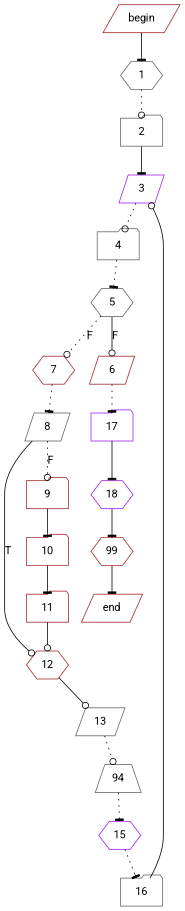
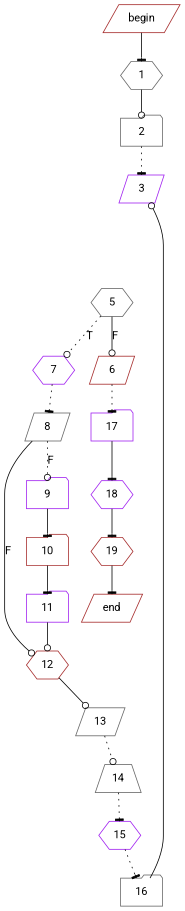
edge "1" -> "2": style dotted -> solid
edge "2" -> "3": style solid -> dotted
node "4": removed
edge "5" -> "7": label "F" -> "T"
node "7": color brown -> purple
node "9": color brown -> purple
edge "8" -> "12": label "T" -> "F"
node "99": label "99" -> "19"
node "11": color brown -> purple
node "94": label "94" -> "14"
